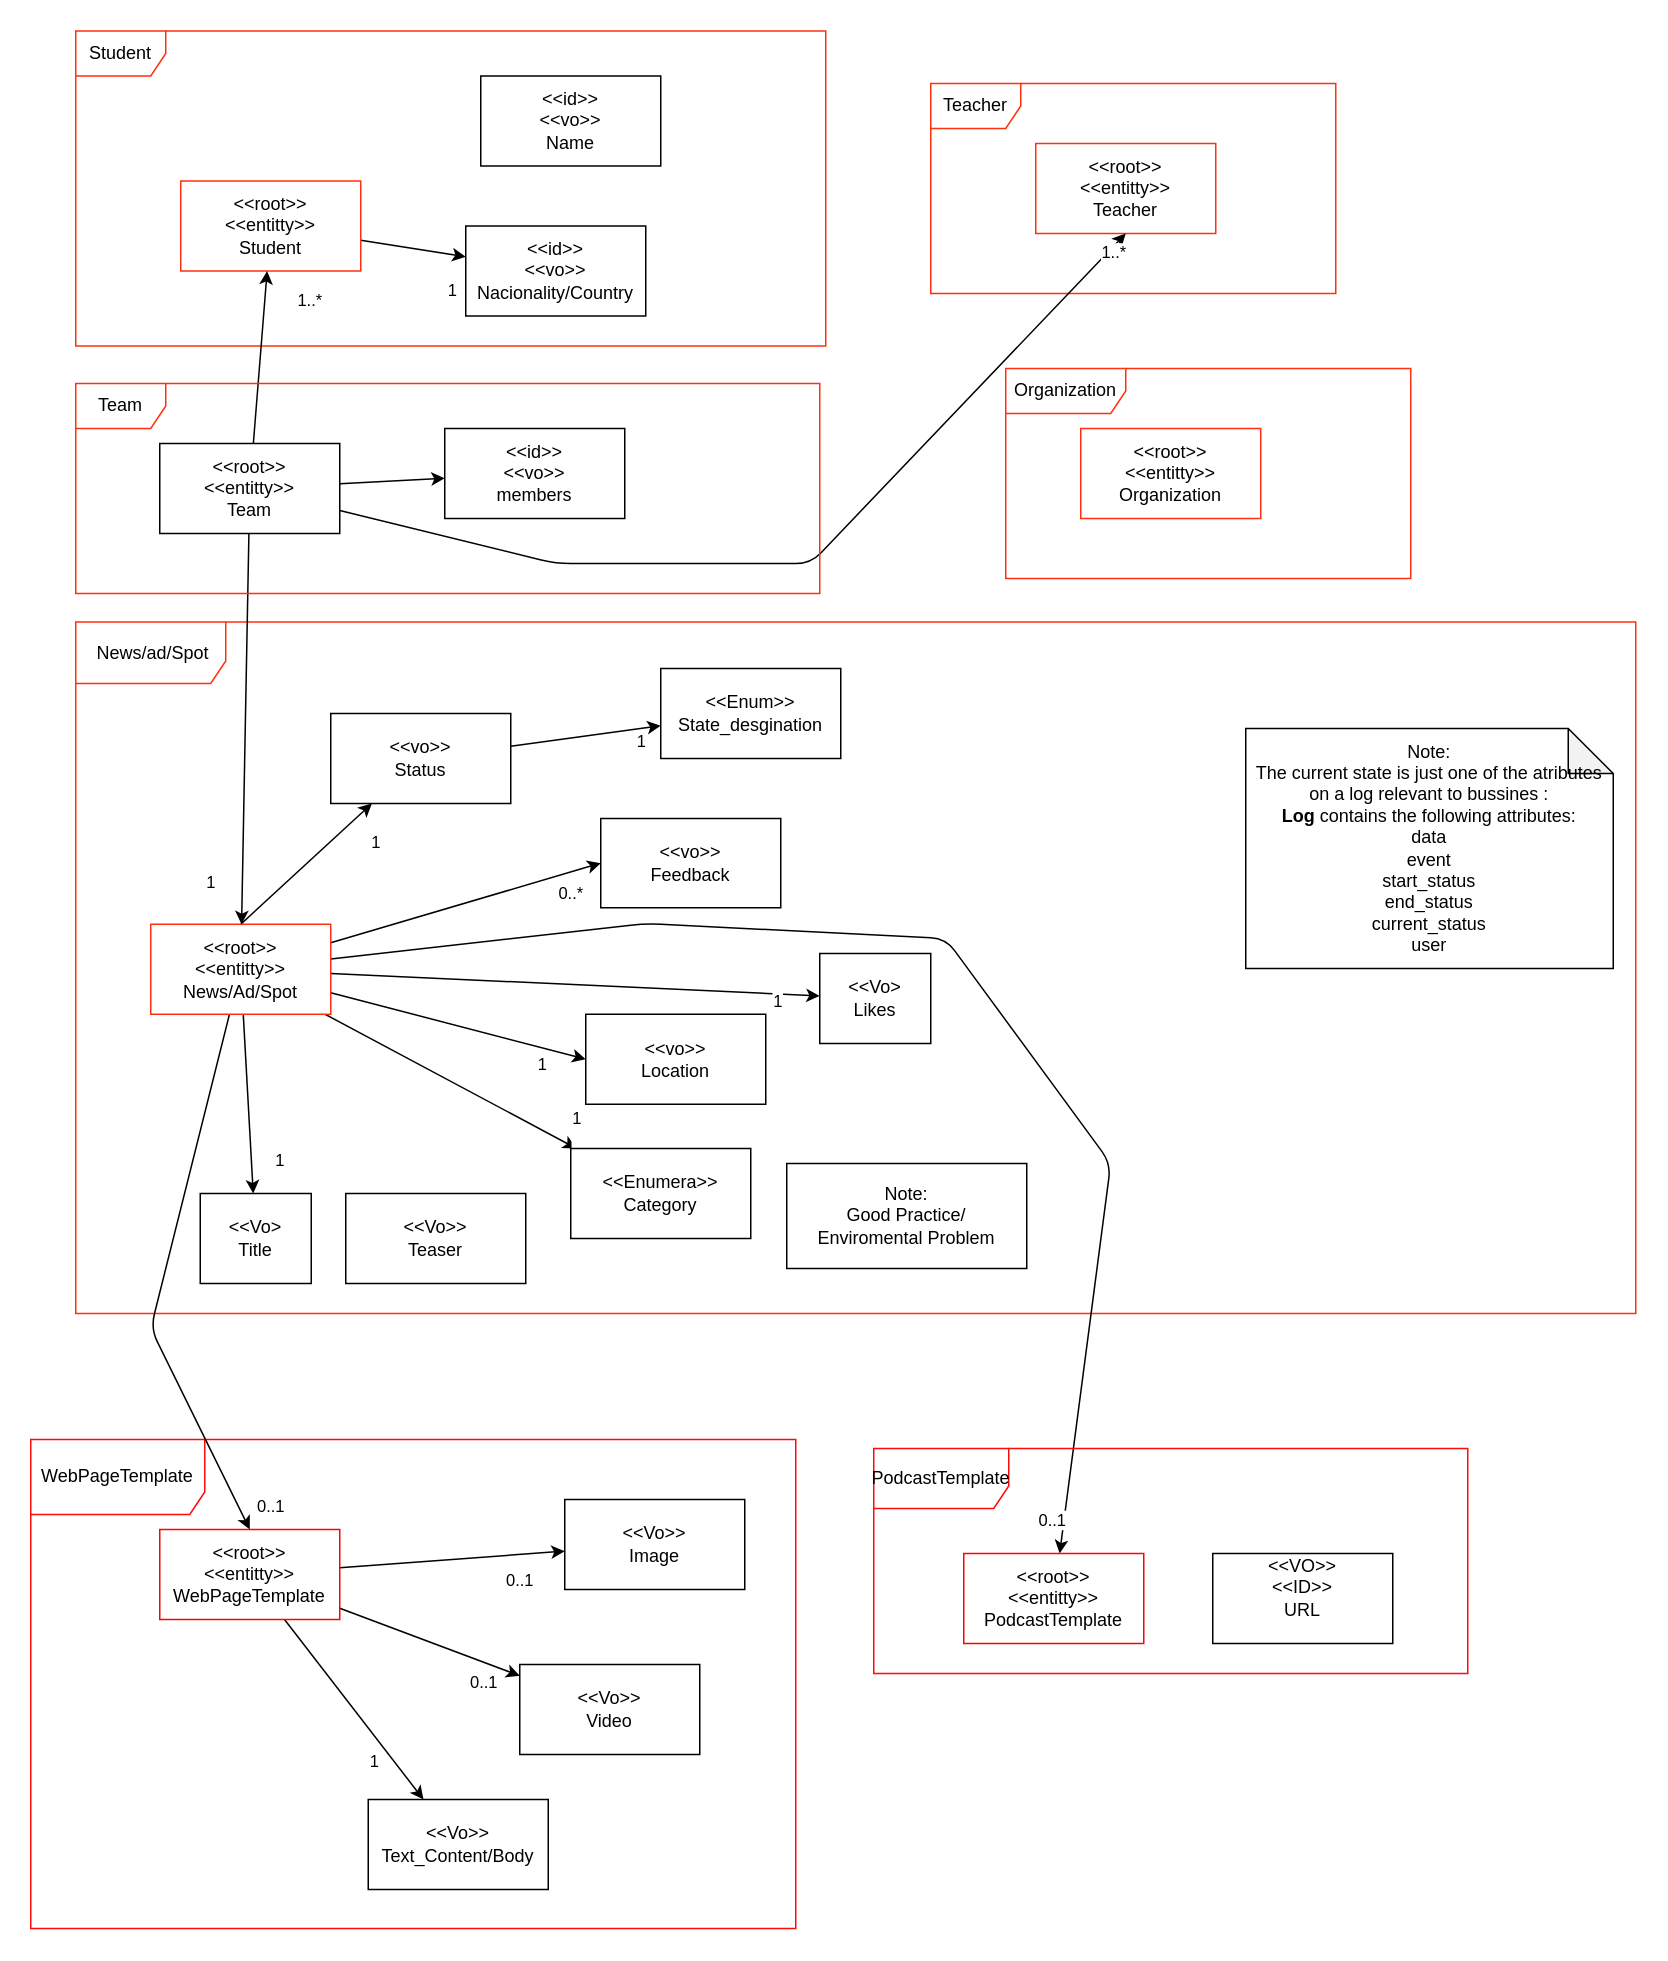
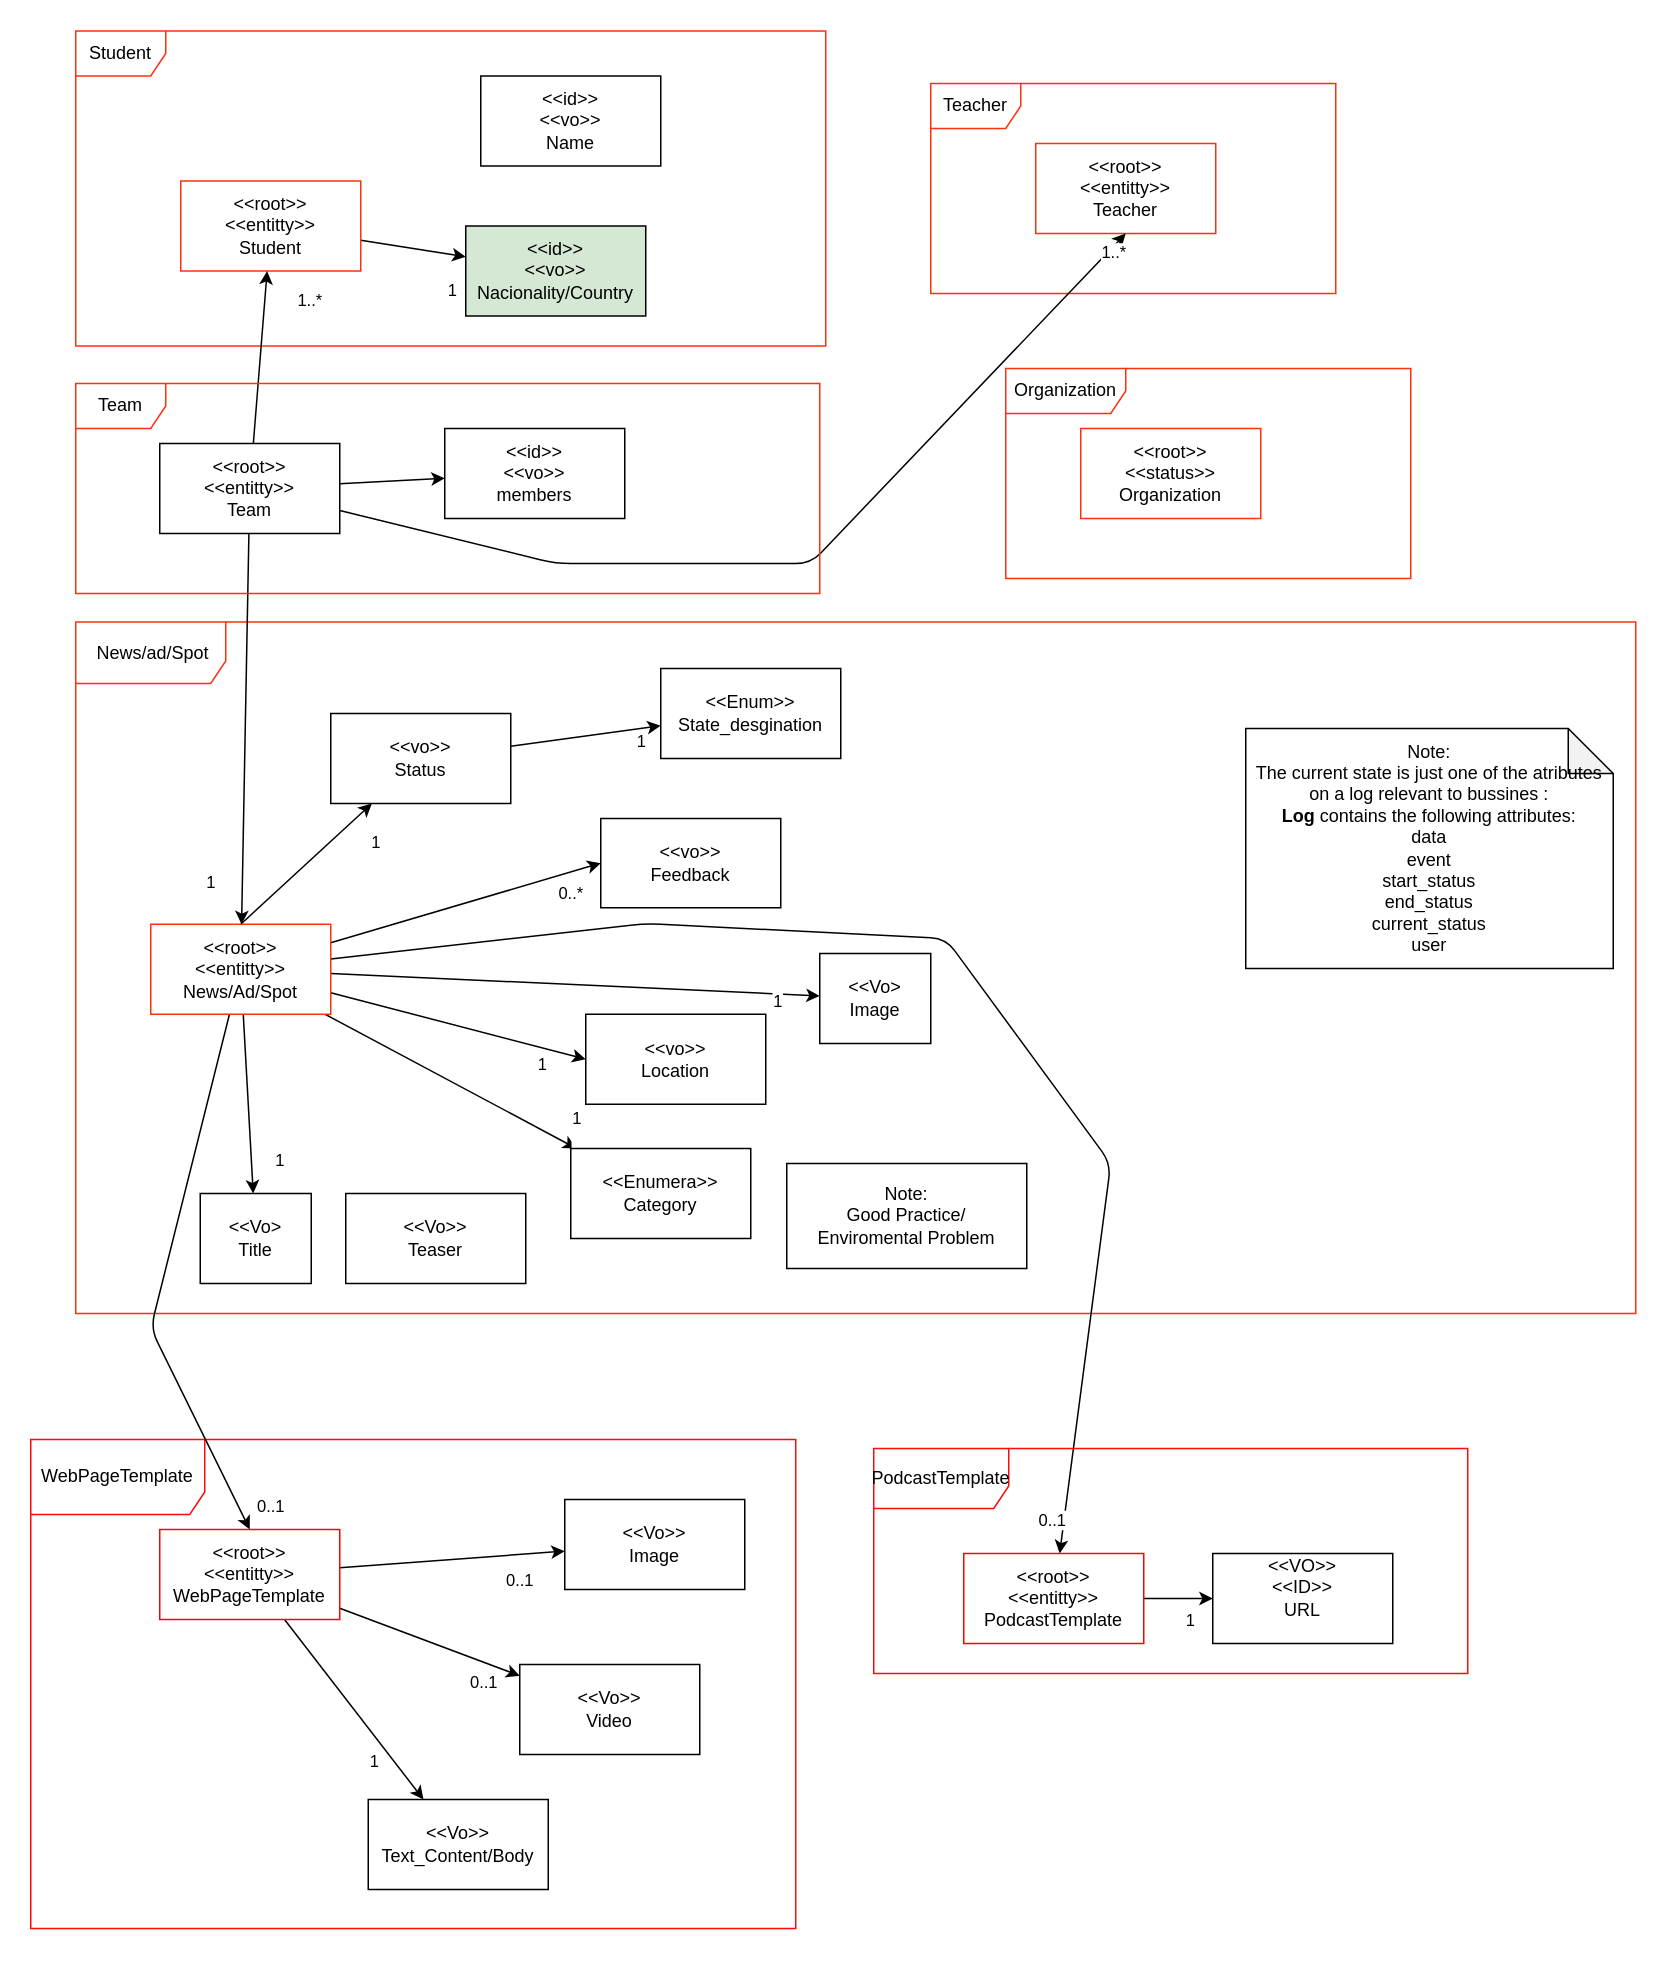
node "<<id>> <<vo>> Nacionality/Country": fillcolor #ffffff -> #d5e8d4
node "<<root>> <<entitty>> Organization": label "<<root>> <<entitty>> Organization" -> "<<root>> <<status>> Organization"
node "<<Vo> Likes": label "<<Vo> Likes" -> "<<Vo> Image"
edge "<<root>> <<entitty>> PodcastTemplate" -> "<<VO>> <<ID>> URL": added, label "1"
